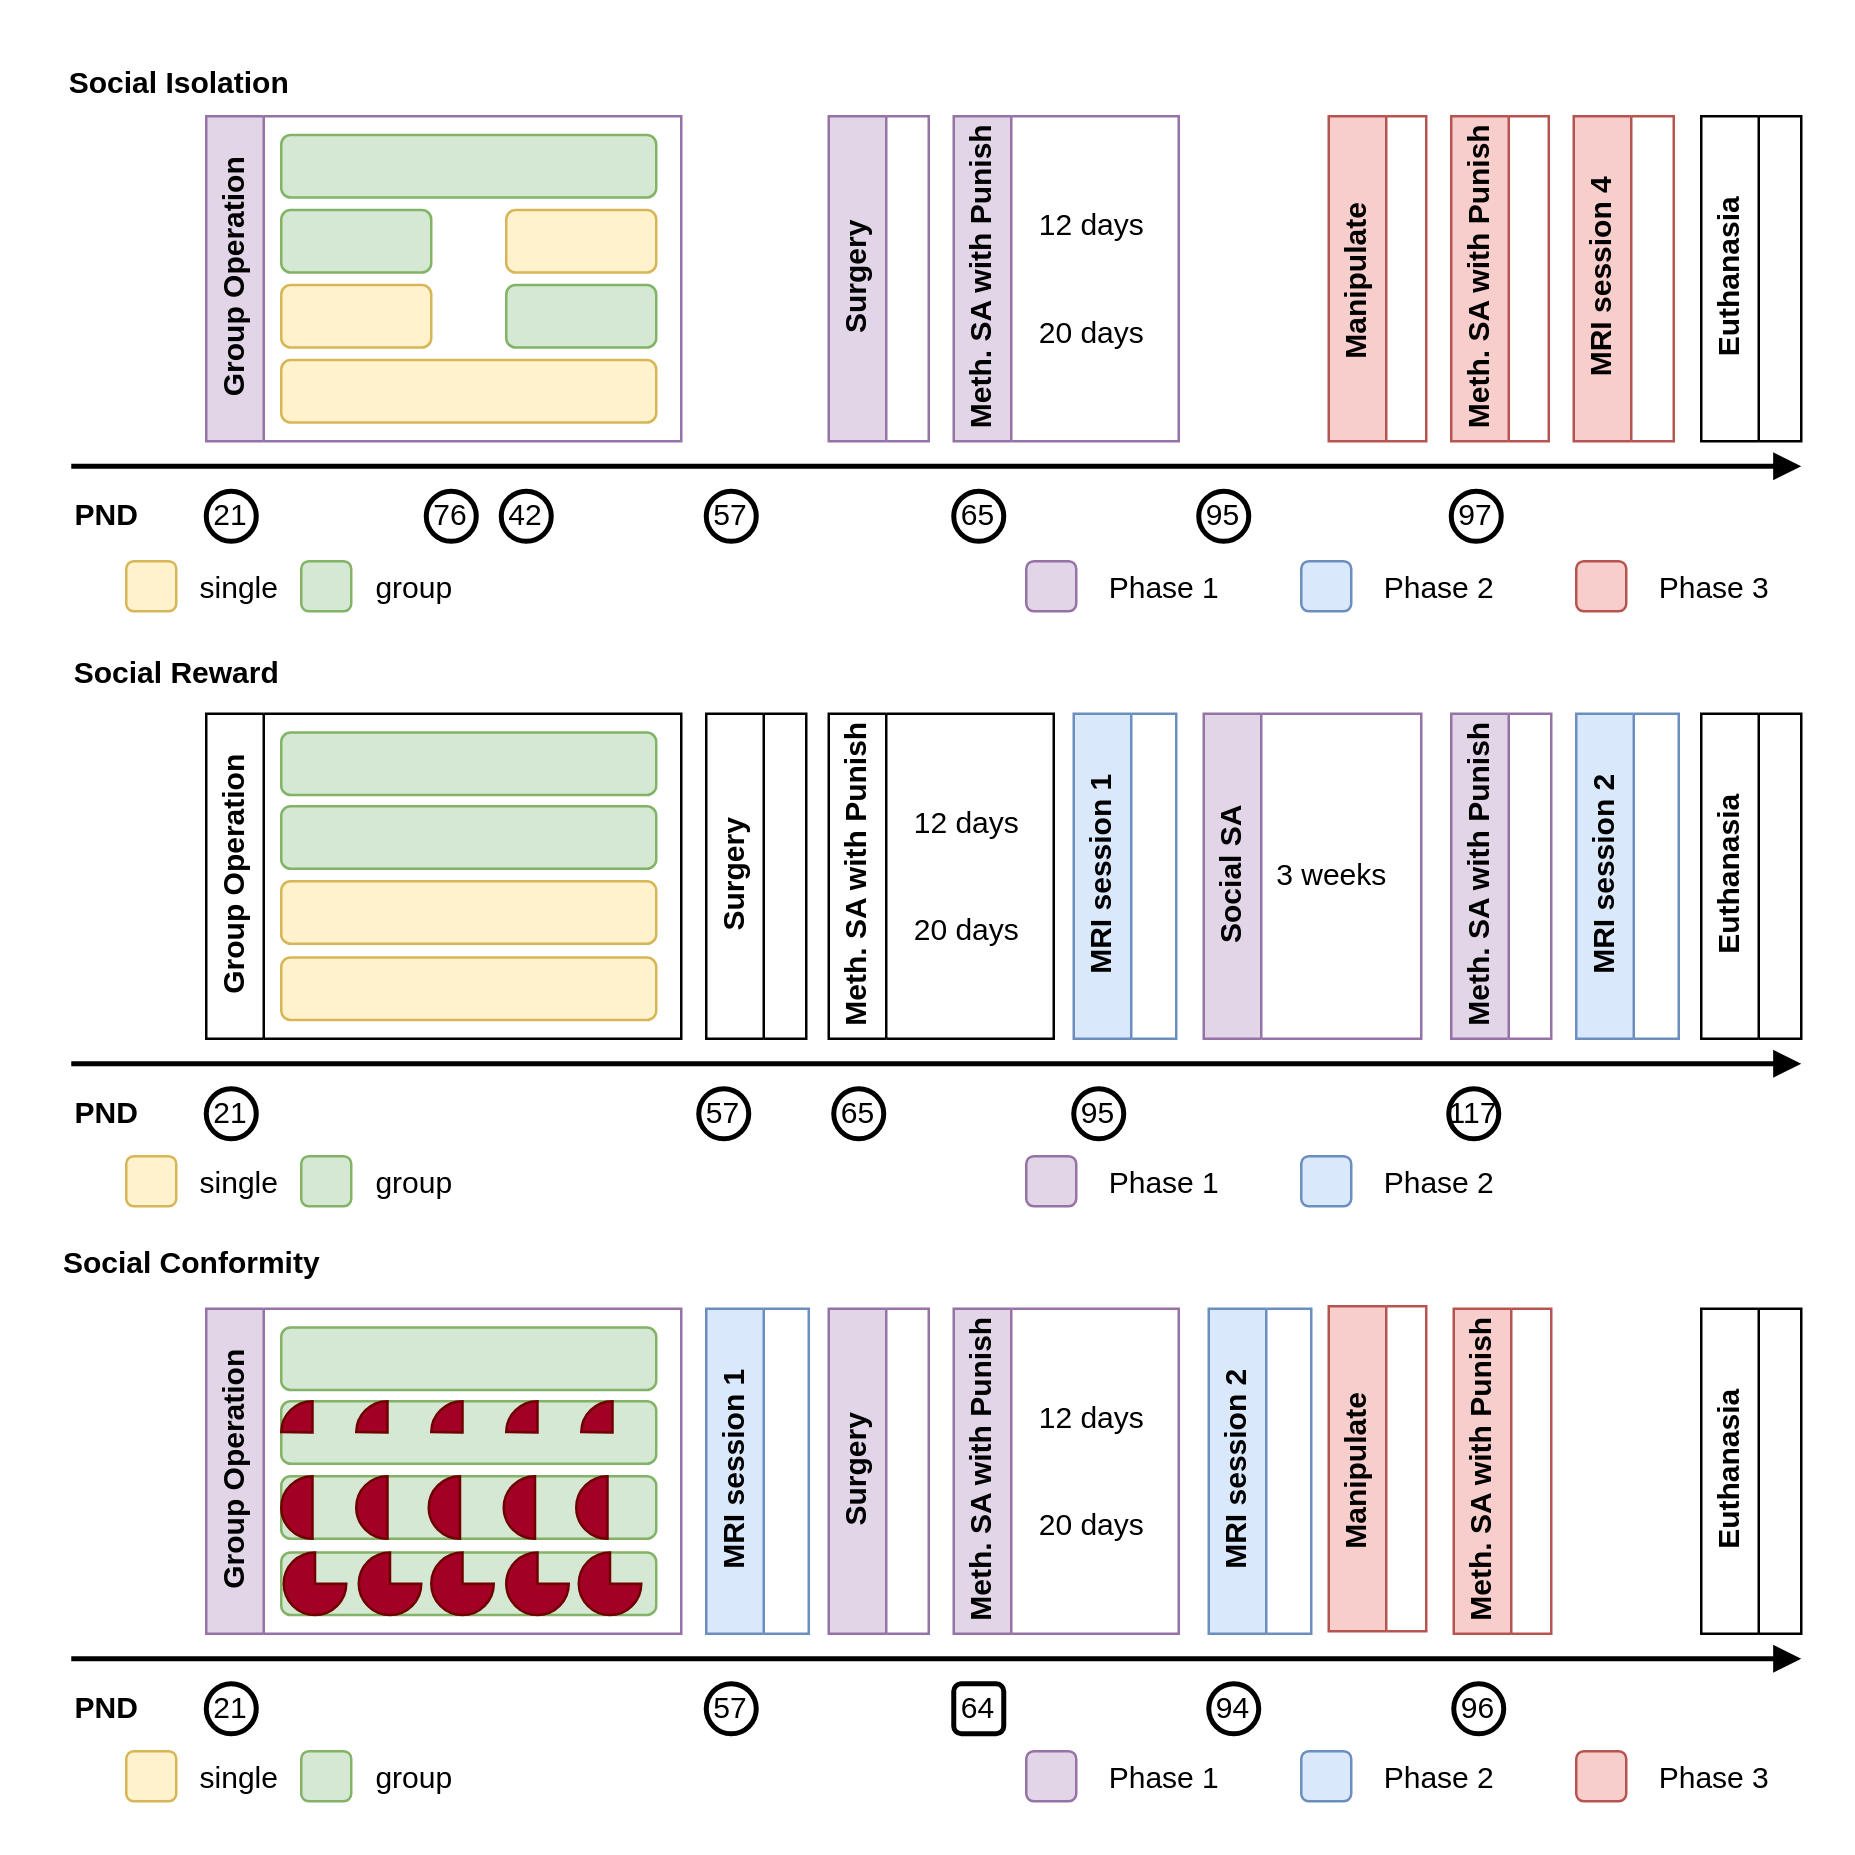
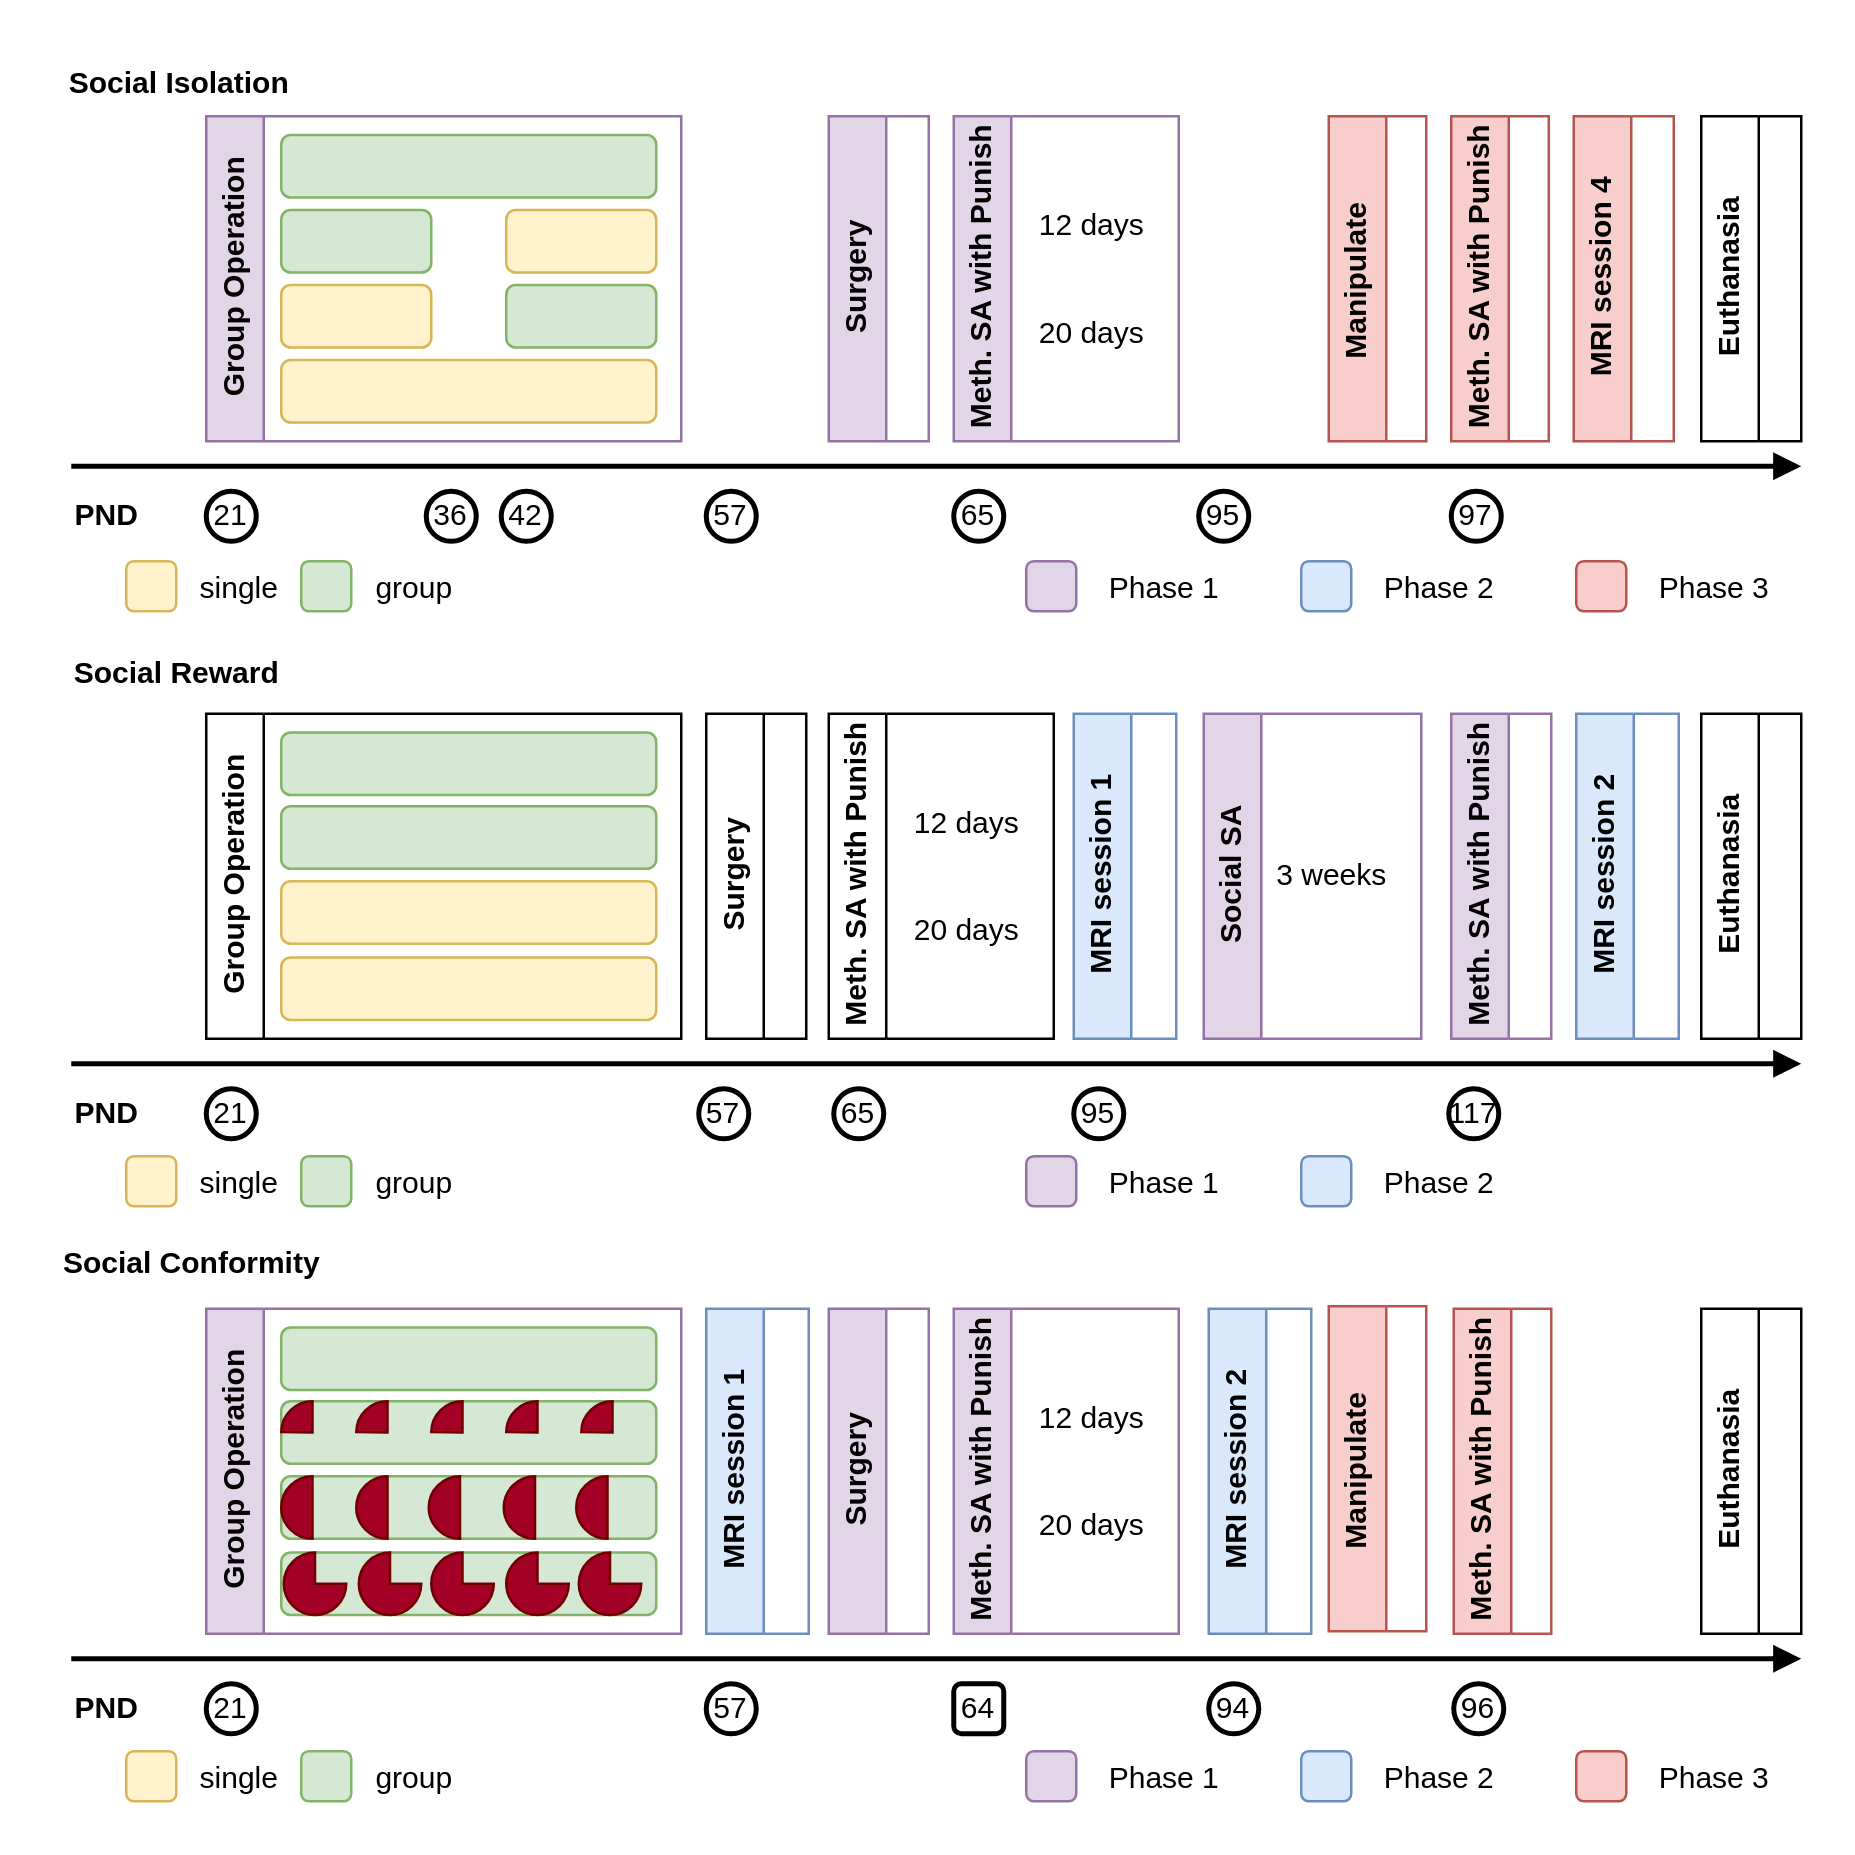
node "76": label "76" -> "36"
